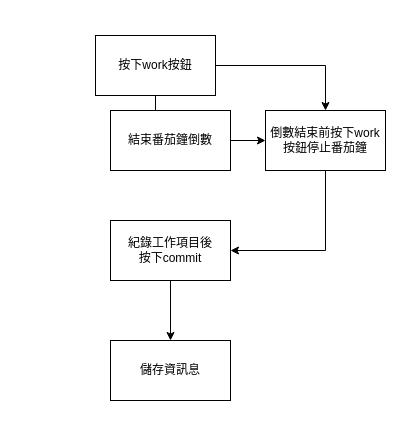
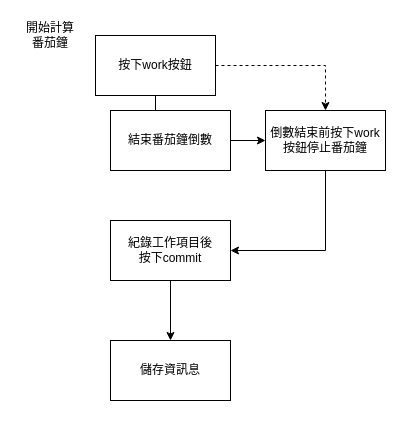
node "開始計算番茄鐘": added
edge "按下work按鈕" -> "倒數結束前按下work按鈕停止番茄鐘": style solid -> dashed
